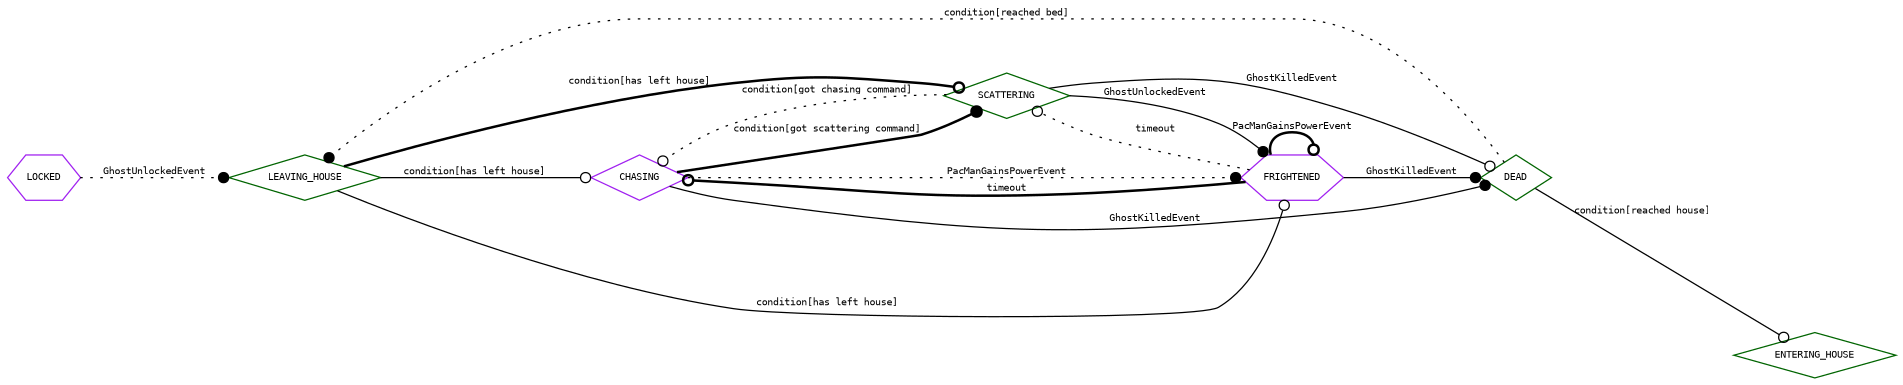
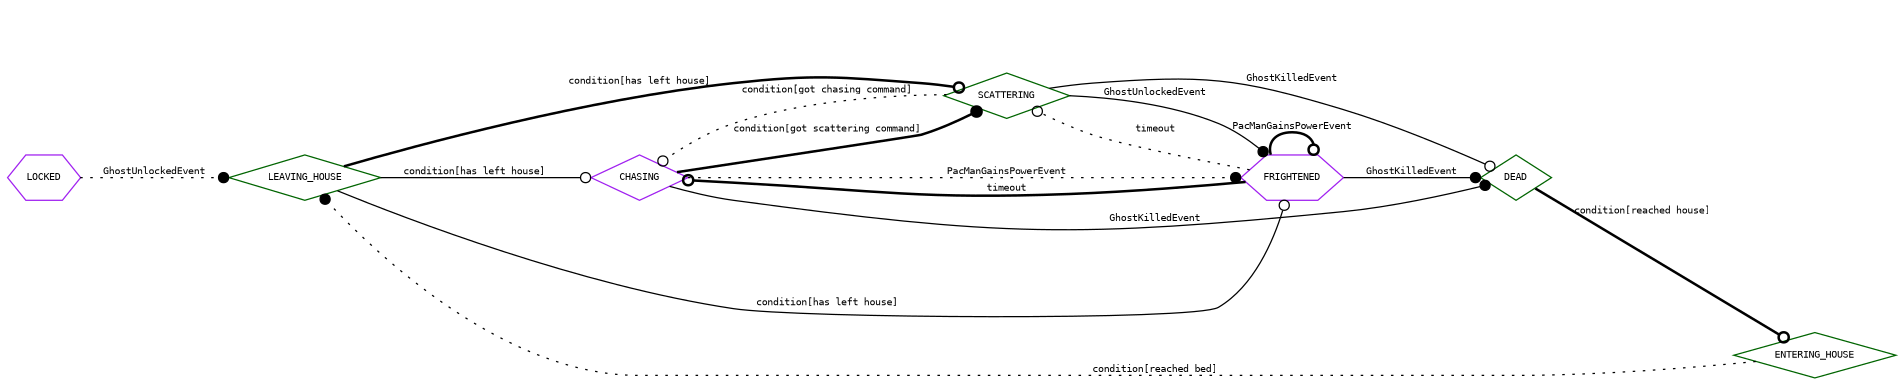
edge "DEAD" -> "LEAVING_HOUSE": now "ENTERING_HOUSE" -> "LEAVING_HOUSE"
edge "DEAD" -> "ENTERING_HOUSE": style solid -> bold
